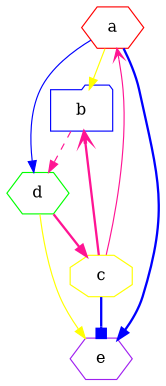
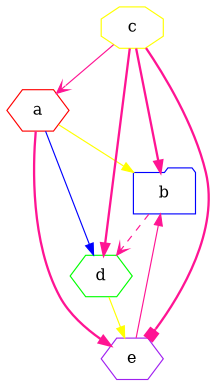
edge "b" -> "d": arrowhead normal -> vee
edge "a" -> "e": color blue -> deeppink
edge "c" -> "b": arrowhead vee -> normal
edge "d" -> "c": reversed
edge "e" -> "b": added
edge "c" -> "e": color blue -> deeppink
